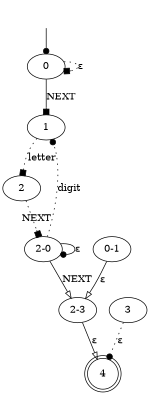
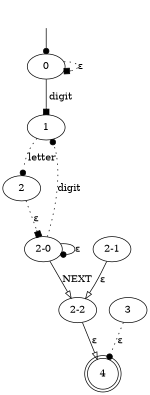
edge "0" -> "1": label "NEXT" -> "digit"
edge "1" -> "2": arrowhead box -> dot
edge "2" -> "2-0": label "NEXT" -> "ε"
node "0-1": label "0-1" -> "2-1"
node "2-3": label "2-3" -> "2-2"
